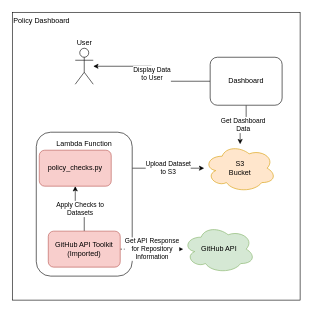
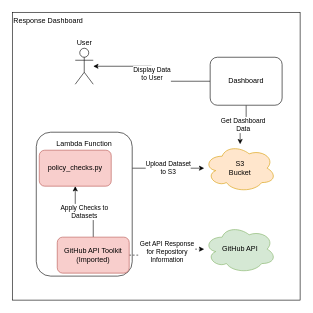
node "Policy Dashboard": label "Policy Dashboard" -> "Response Dashboard"
node "GitHub API Toolkit (Imported)": moved (84, 249) -> (93, 255)
node "GitHub API": moved (219, 249) -> (240, 249)
